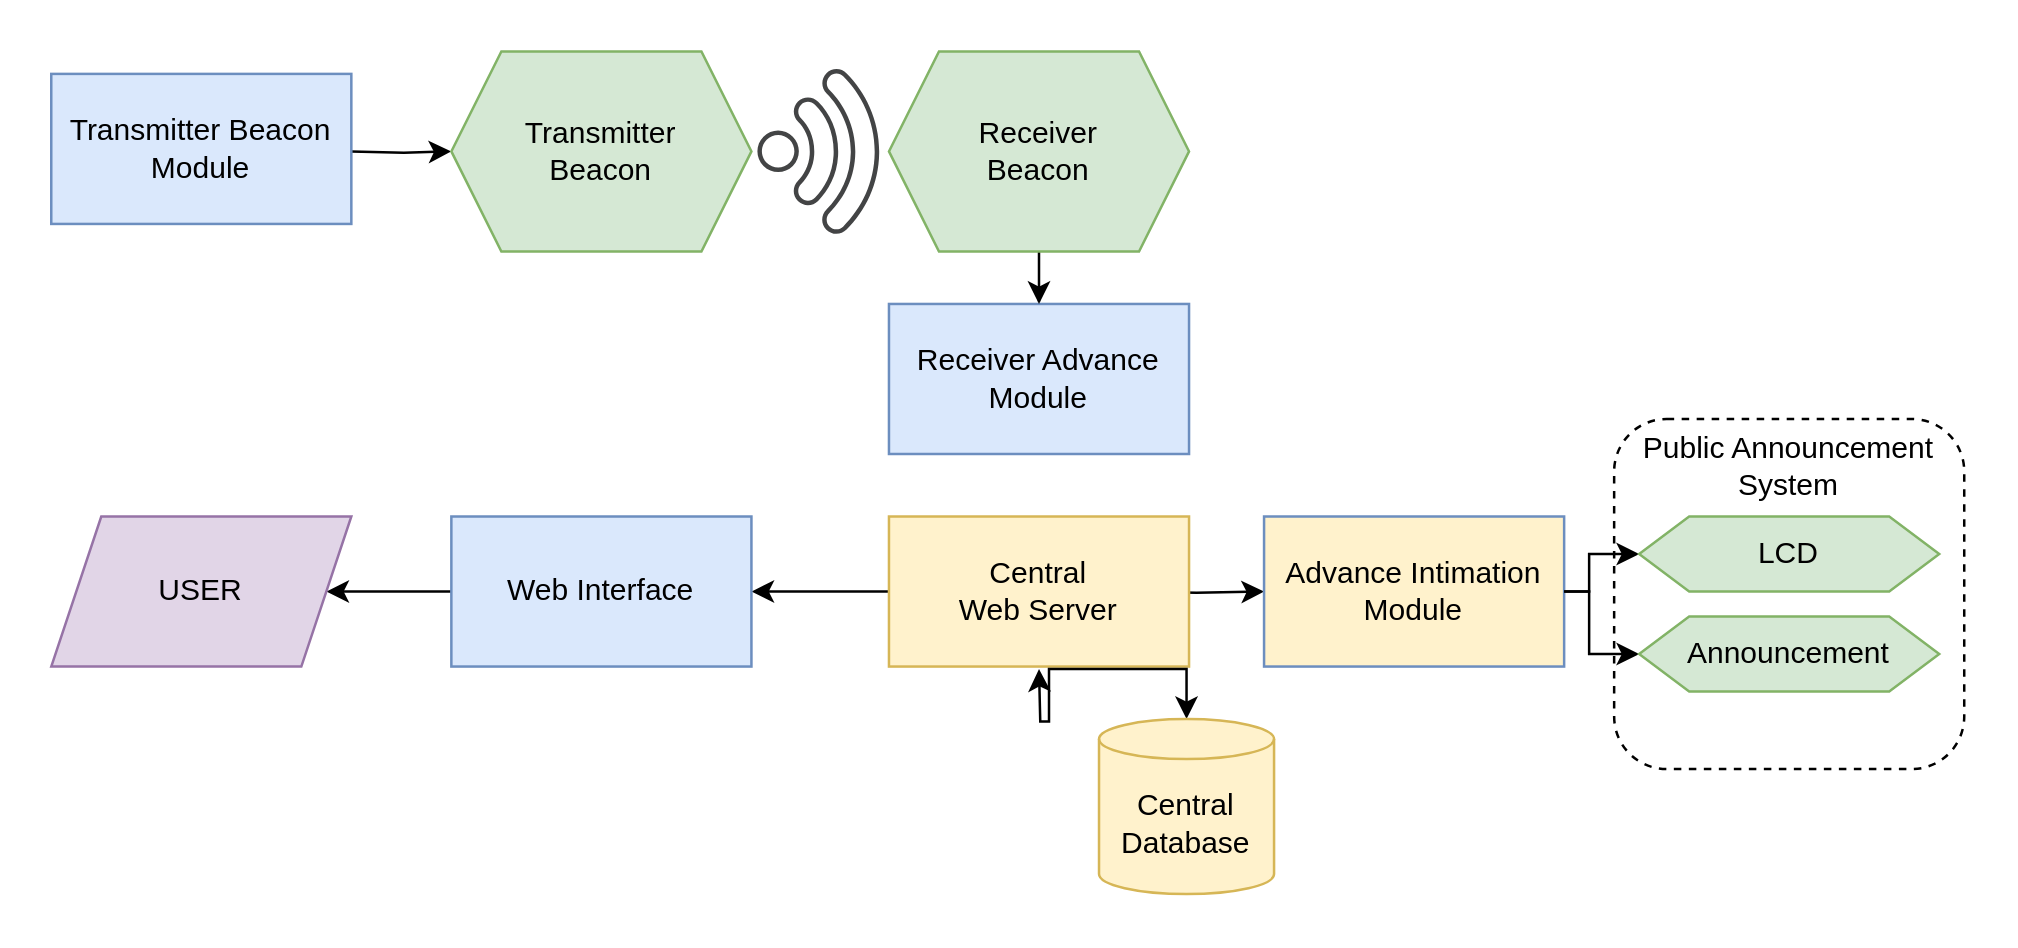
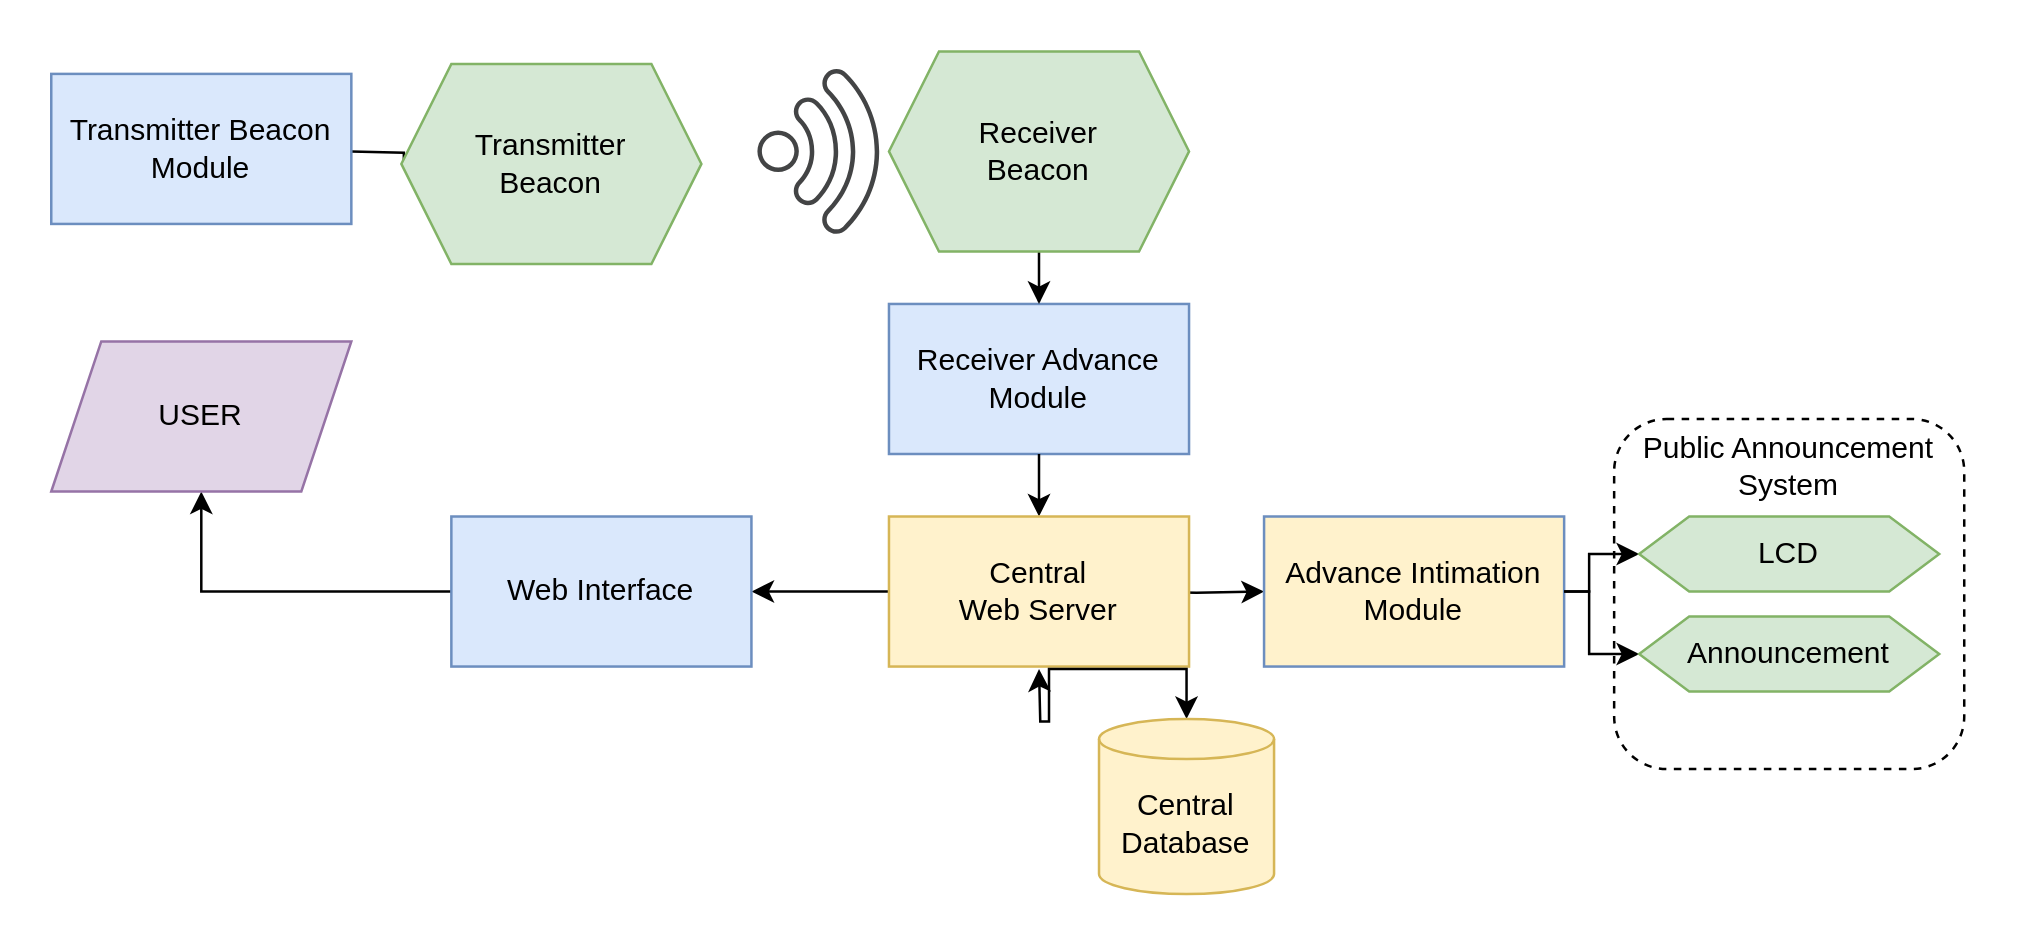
node "Transmitter Beacon": moved (601, 151) -> (551, 164)
edge "Receiver Advance Module" -> "Central Web Server": added
node "USER": moved (201, 591) -> (201, 416)
